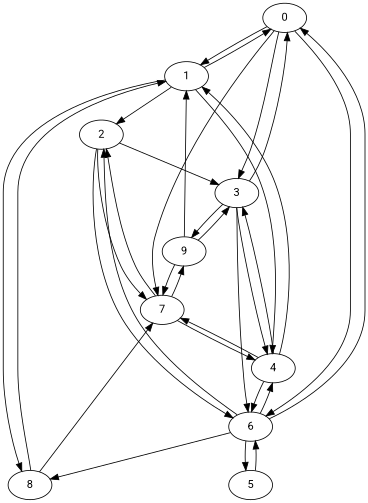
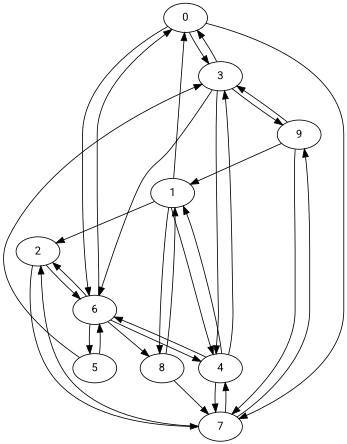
edge "0" -> "1": removed
edge "2" -> "3": now "5" -> "3"
